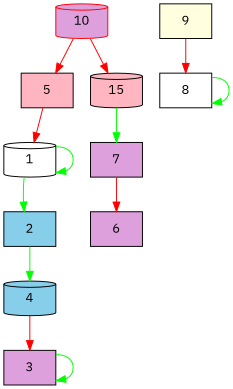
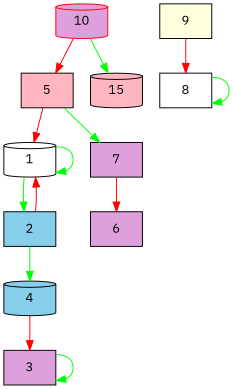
edge "10" -> "15": color red -> green
edge "15" -> "7": now "5" -> "7"
edge "2" -> "1": added
